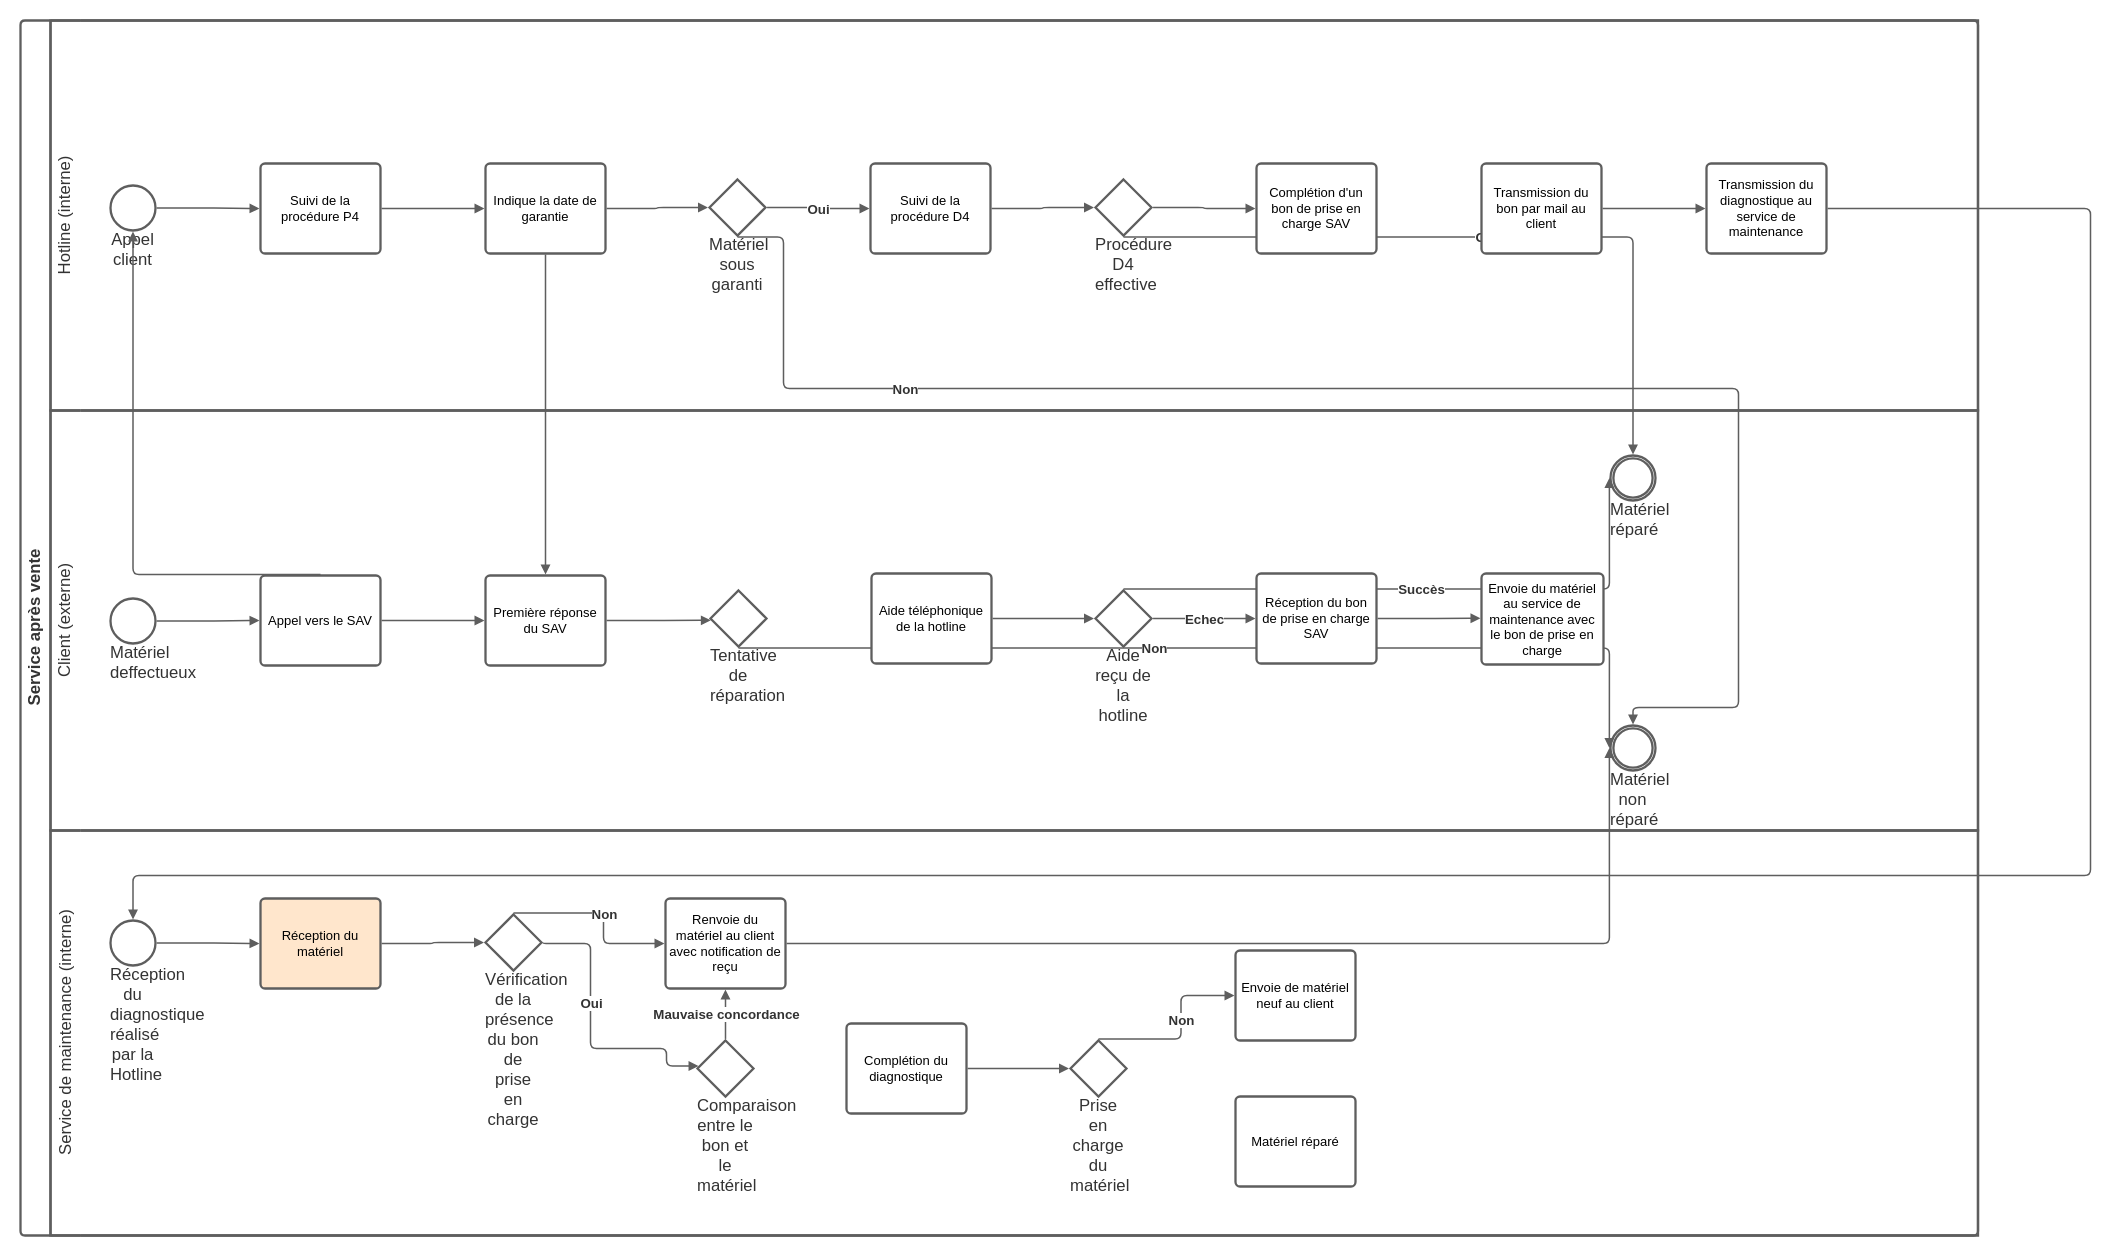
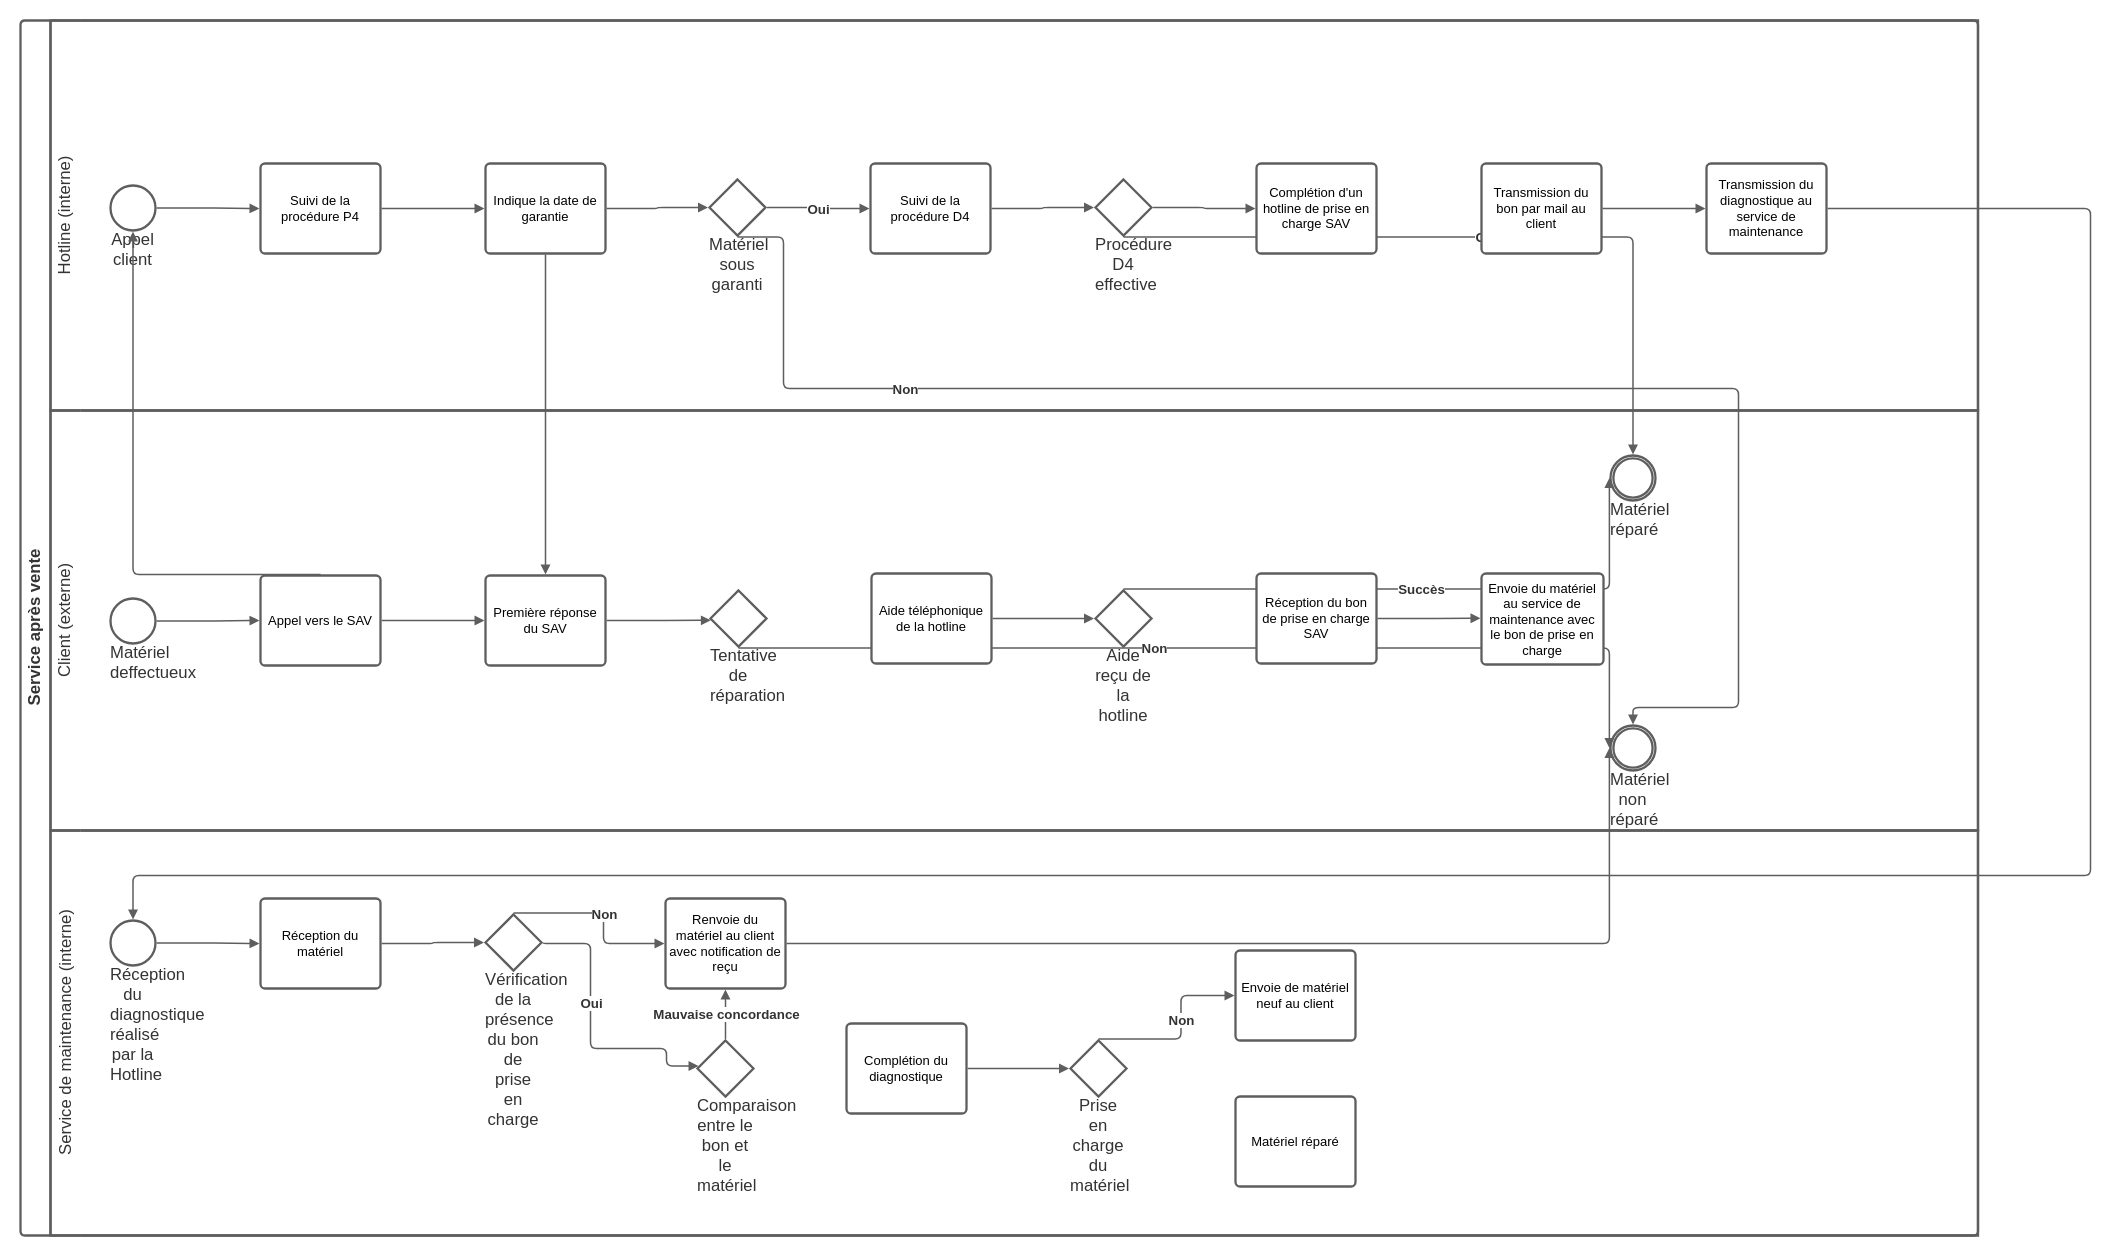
node "Complétion d'un bon de prise en charge SAV": label "Complétion d'un bon de prise en charge SAV" -> "Complétion d'un hotline de prise en charge SAV"
edge "Aide reçu de la hotline" -> "Réception du bon de prise en charge SAV": removed, label "Echec"
node "Réception du matériel": fillcolor #ffe6cc -> #ffffff
